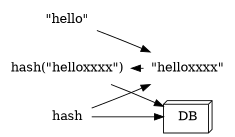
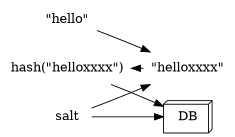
node "hash": label "hash" -> "salt"
